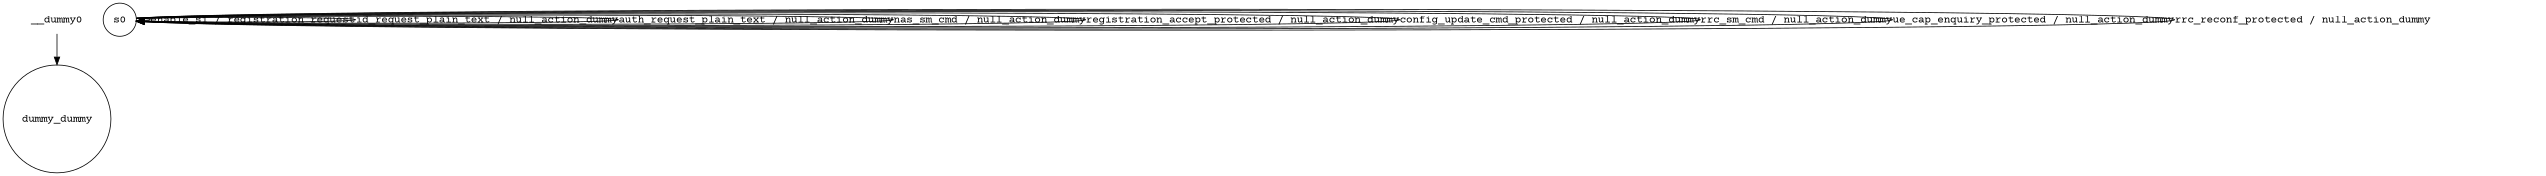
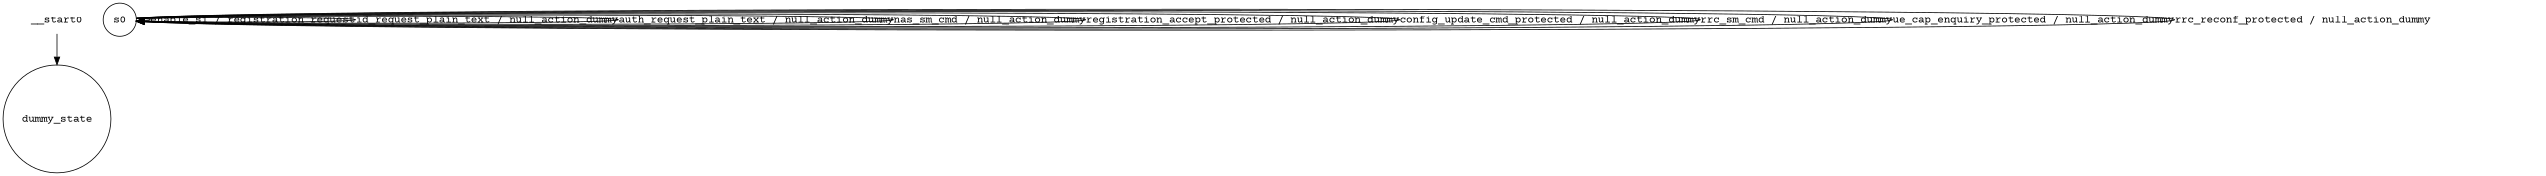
node "__dummy0": label "__dummy0" -> "__start0"
node "dummy_dummy": label "dummy_dummy" -> "dummy_state"
